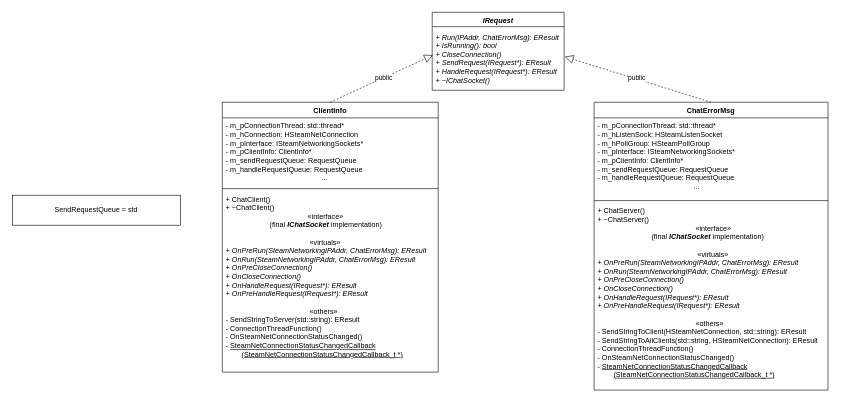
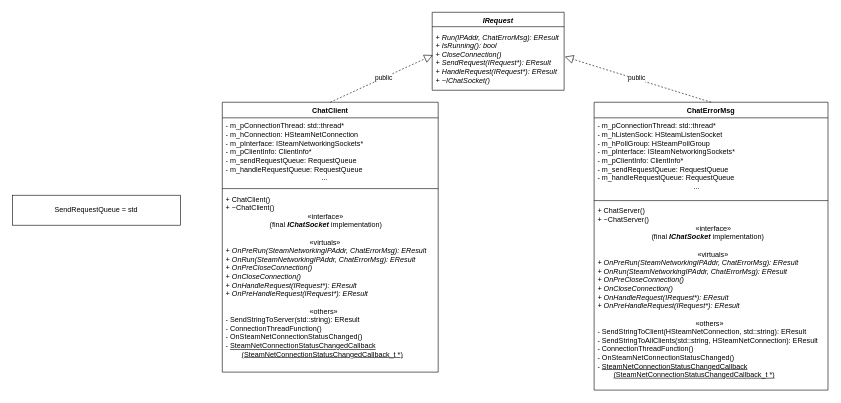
node "ClientInfo": label "ClientInfo" -> "ChatClient"
